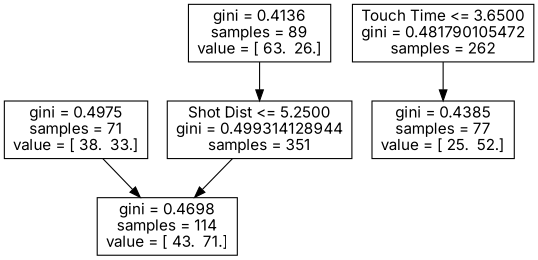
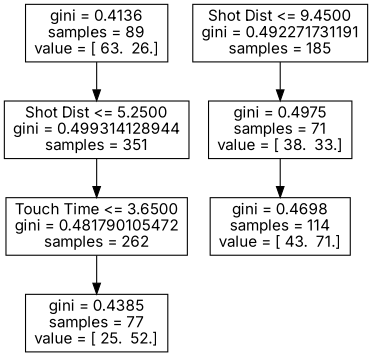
node "Shot Dist <= 9.4500 gini = 0.492271731191 samples = 185": added
edge "Shot Dist <= 5.2500 gini = 0.499314128944 samples = 351" -> "gini = 0.4698 samples = 114 value = [ 43.  71.]": now "Shot Dist <= 5.2500 gini = 0.499314128944 samples = 351" -> "Touch Time <= 3.6500 gini = 0.481790105472 samples = 262"
